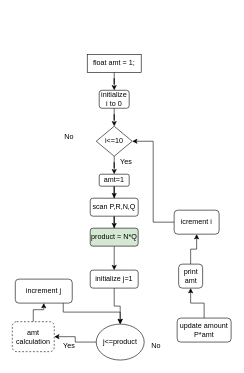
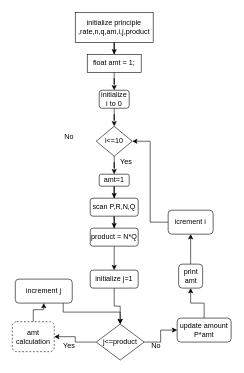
node "initialize principle ,rate,n,q,am,i,j,product": added
edge "initialize principle ,rate,n,q,am,i,j,product" -> "float amt = 1;": added
node "icrement i": moved (197, 222) -> (191, 222)
node "product = N*Q": fillcolor #d5e8d4 -> #ffffff
edge "j<=product" -> "update amount P*amt": added
node "j<=product": shape ellipse -> diamond
